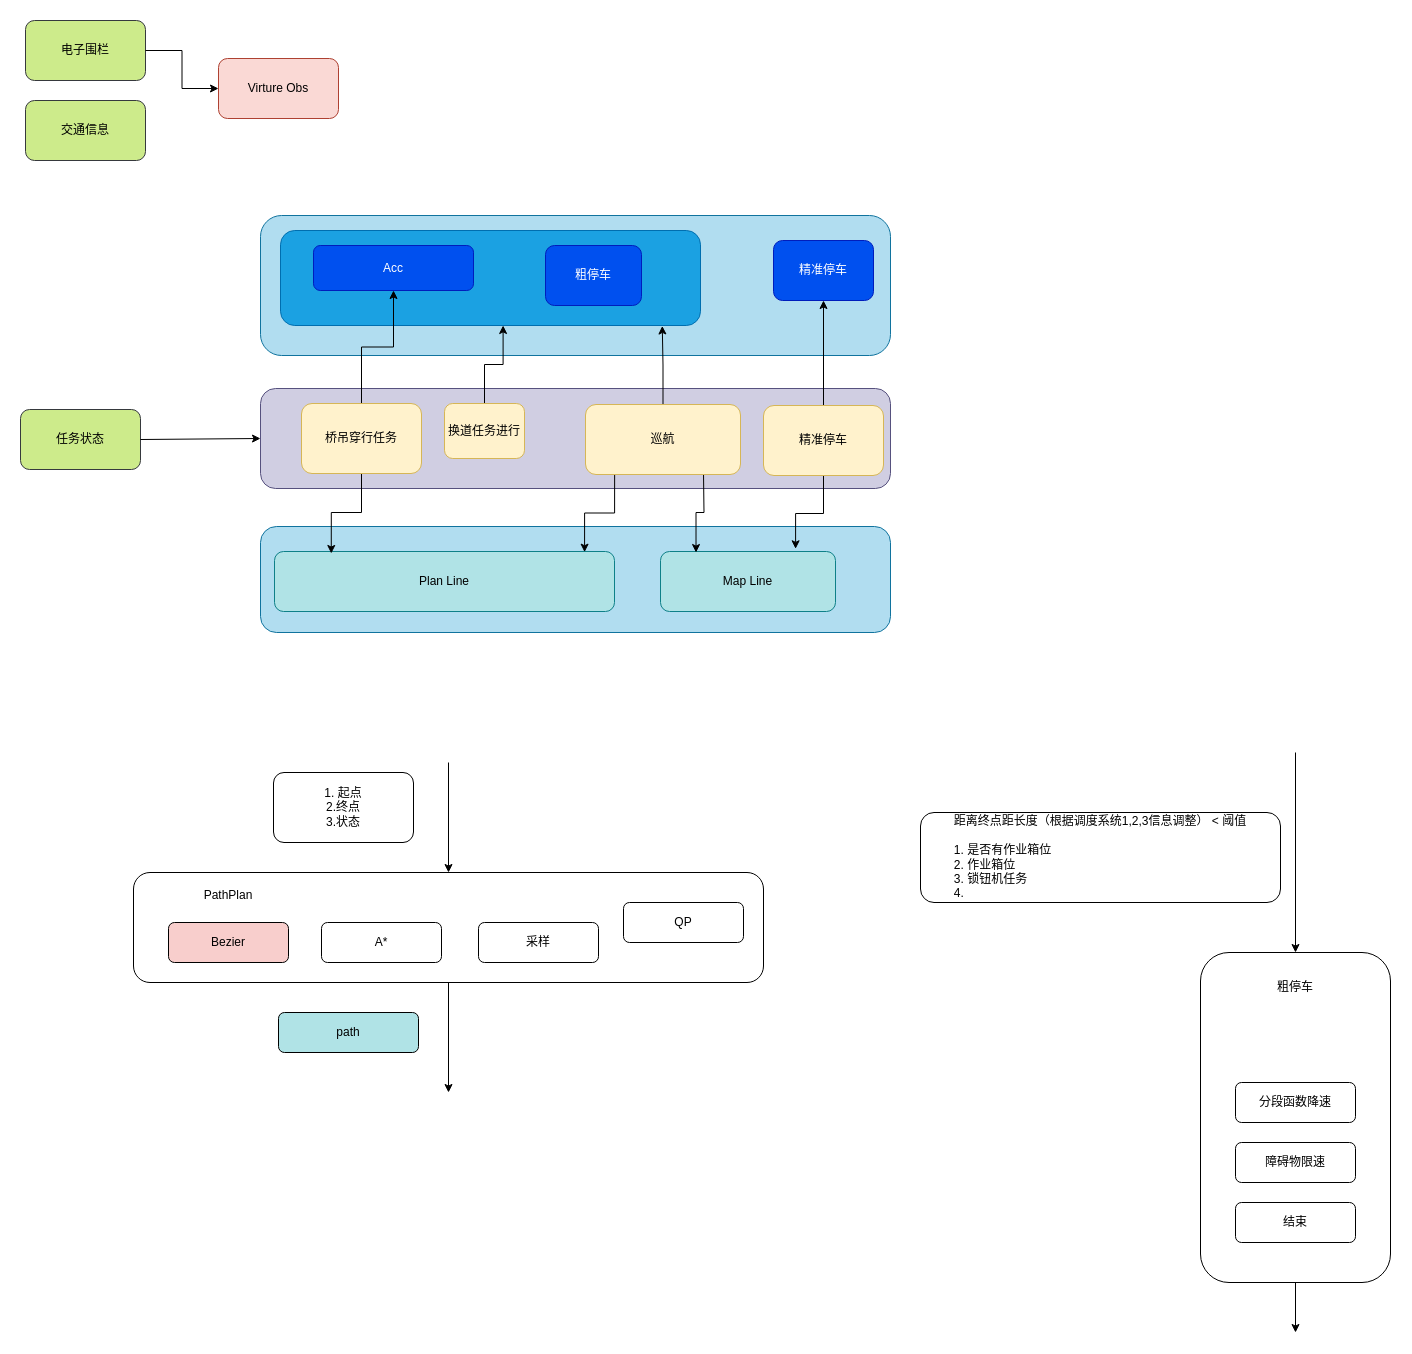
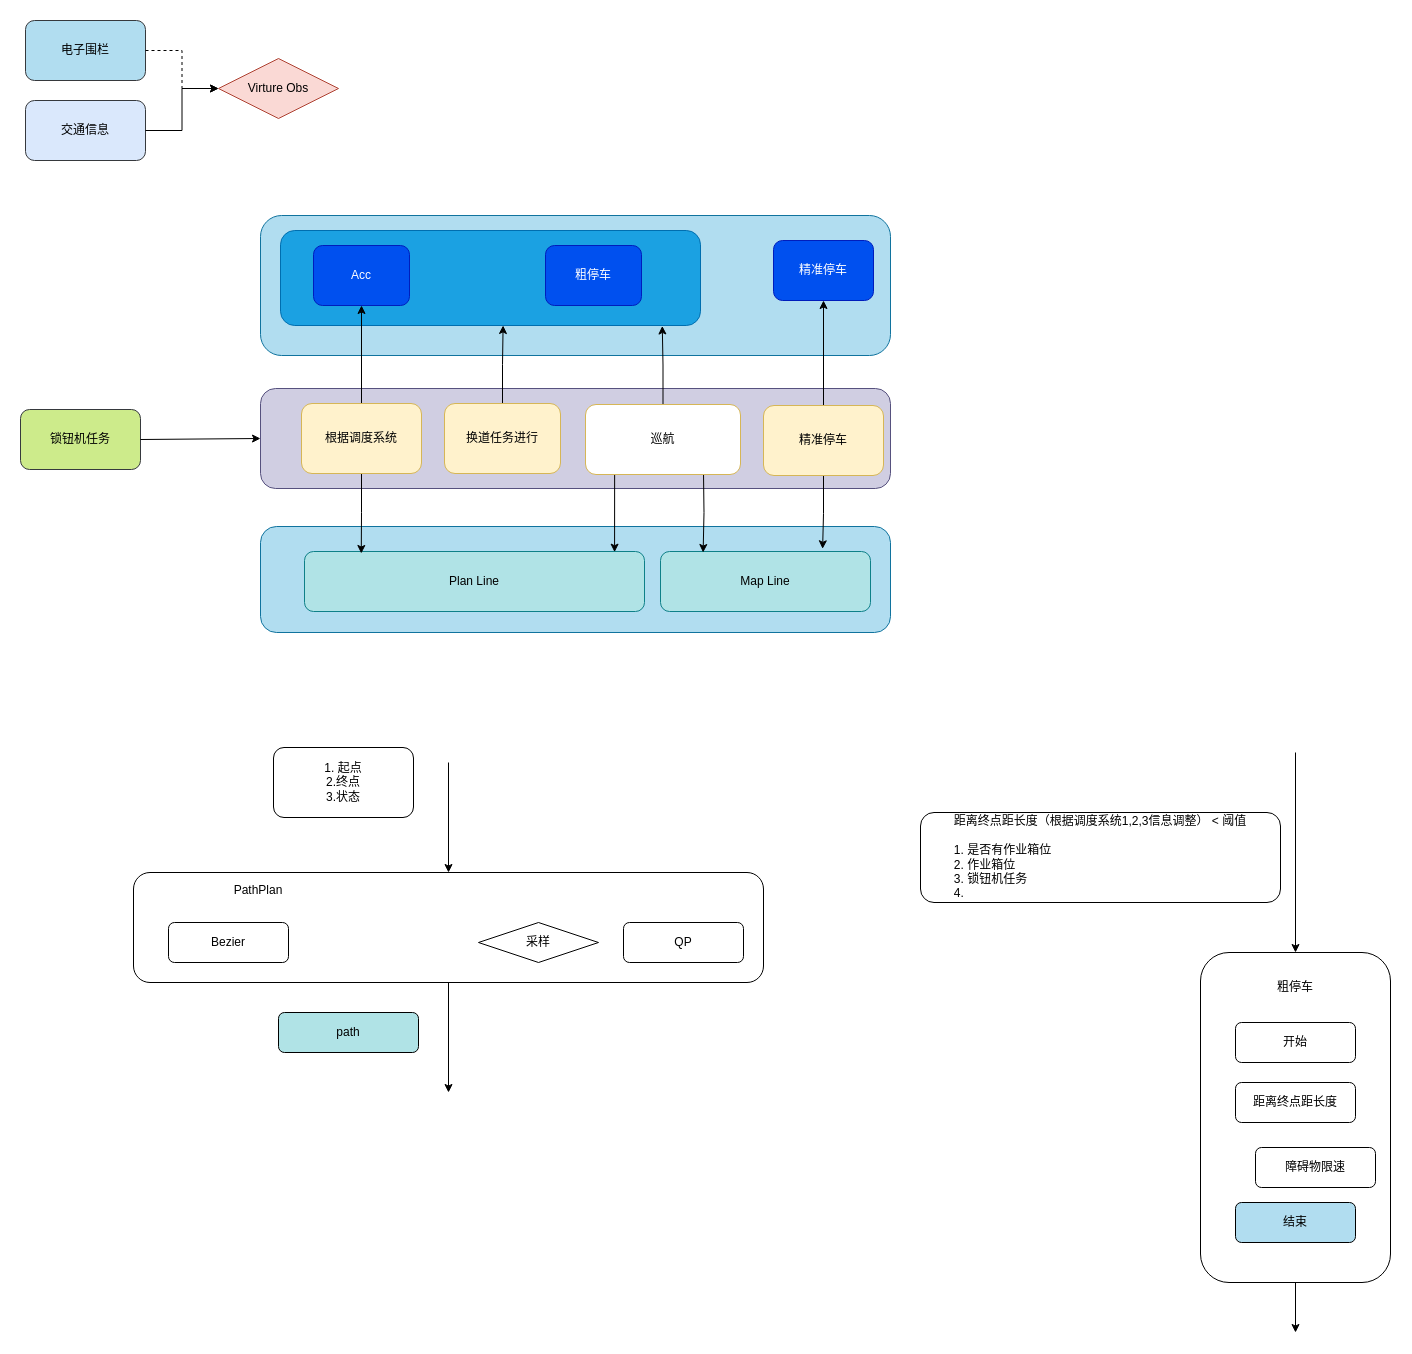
node "电子围栏": fillcolor #cdeb8b -> #b1ddf0
edge "电子围栏" -> "Virture Obs": style solid -> dashed
node "Virture Obs": shape rounded rectangle -> diamond
edge "交通信息" -> "Virture Obs": added
node "交通信息": fillcolor #cdeb8b -> #dae8fc
node "Acc": size 160x45 -> 96x60
node "换道任务进行": size 80x55 -> 116x70
node "桥吊穿行任务": label "桥吊穿行任务" -> "根据调度系统"
node "任务状态": label "任务状态" -> "锁钮机任务"
node "巡航": fillcolor #fff2cc -> #ffffff
node "Plan Line": moved (445, 582) -> (475, 582)
node "Map Line": size 175x60 -> 210x60
node "1. 起点 2.终点 3.状态": moved (344, 808) -> (344, 783)
node "PathPlan": moved (229, 896) -> (259, 891)
node "QP": moved (684, 923) -> (684, 943)
node "Bezier": fillcolor #f8cecc -> #ffffff
node "A*": removed
node "采样": shape rounded rectangle -> diamond
node "开始": added
node "分段函数降速": label "分段函数降速" -> "距离终点距长度"
node "障碍物限速": moved (1296, 1163) -> (1316, 1168)
node "结束": fillcolor #ffffff -> #b1ddf0
